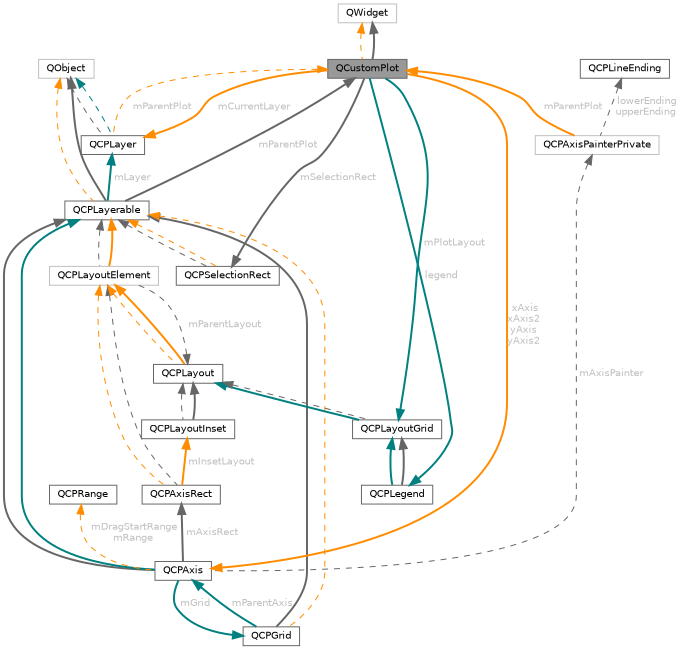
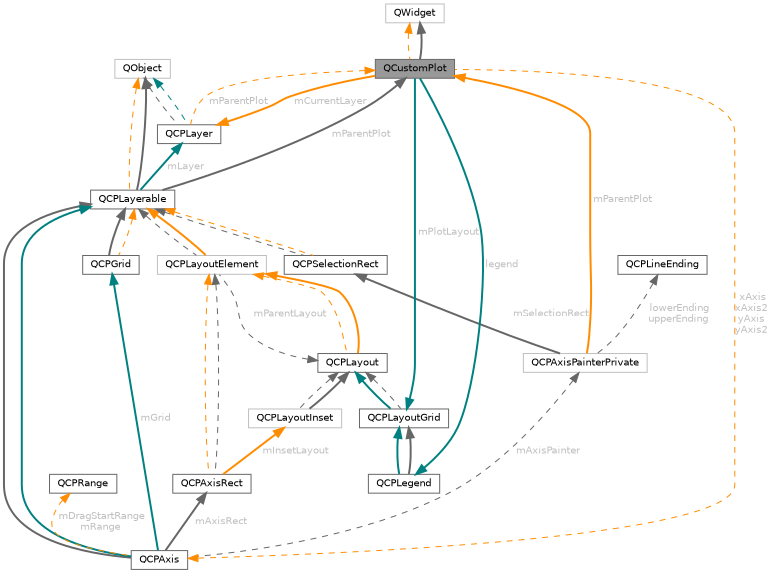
edge "QCustomPlot" -> "QCPSelectionRect": now "QCPAxisPainterPrivate" -> "QCPSelectionRect"
edge "QCustomPlot" -> "QCPAxis": style bold -> dashed
node "QCPLayoutInset": color gray40 -> grey75
edge "QCPGrid" -> "QCPAxis": removed, label "mParentAxis"
